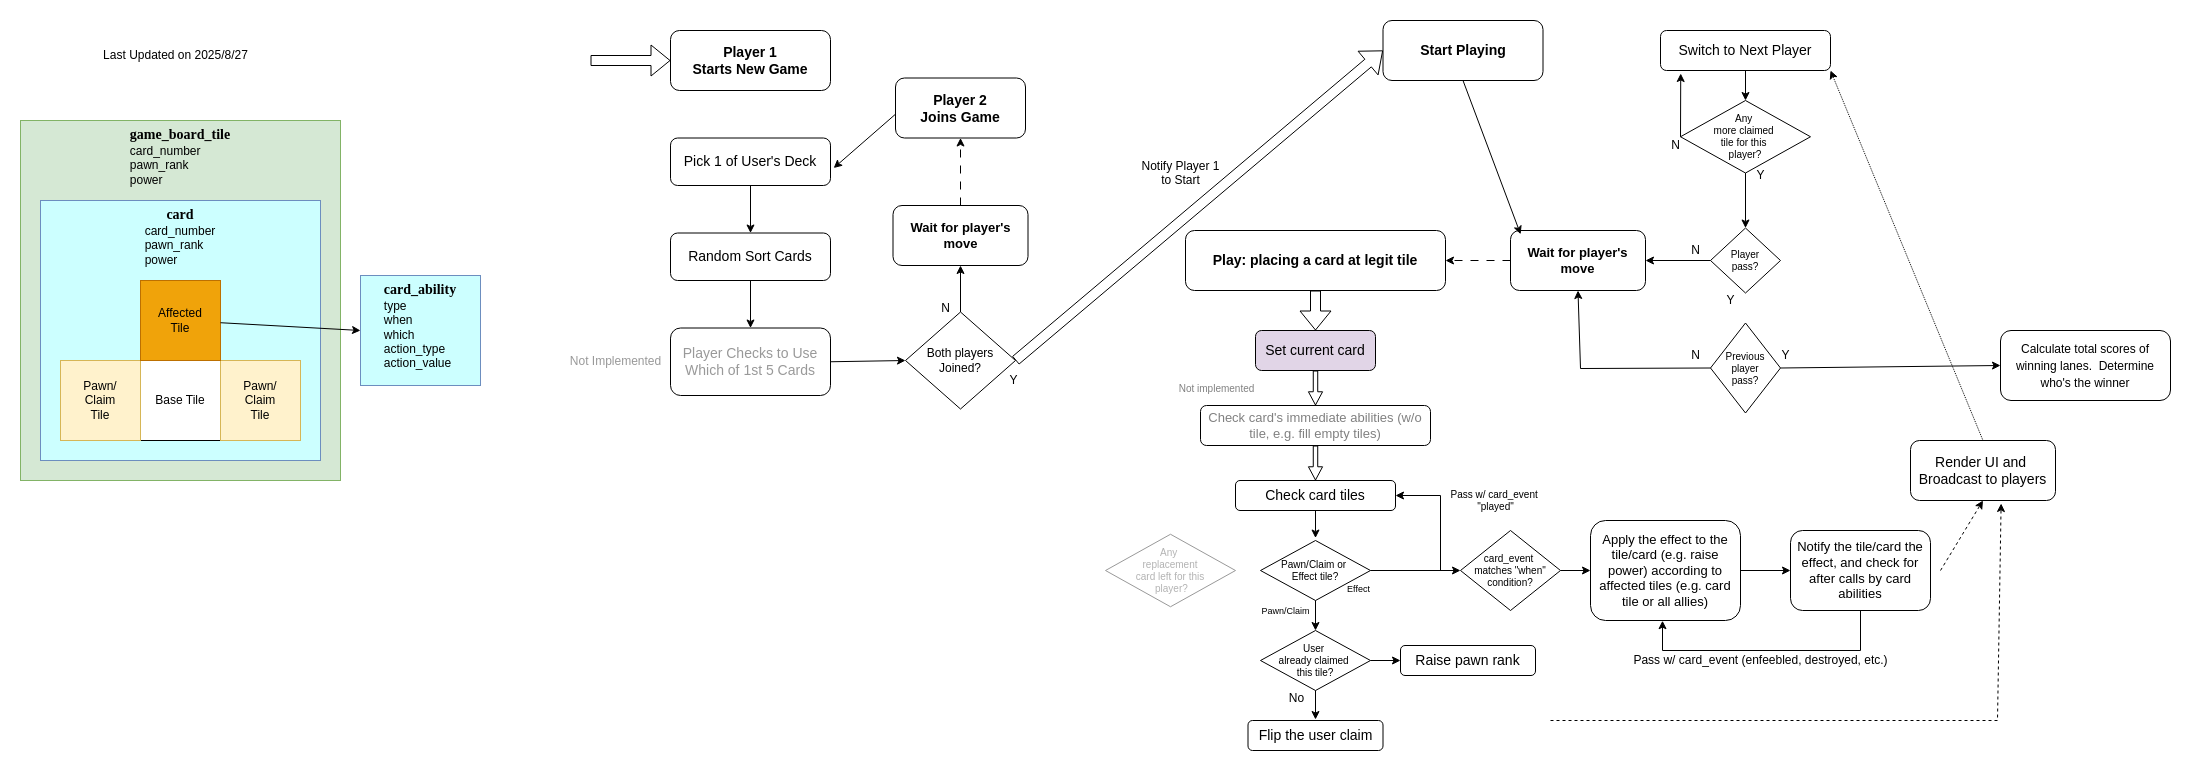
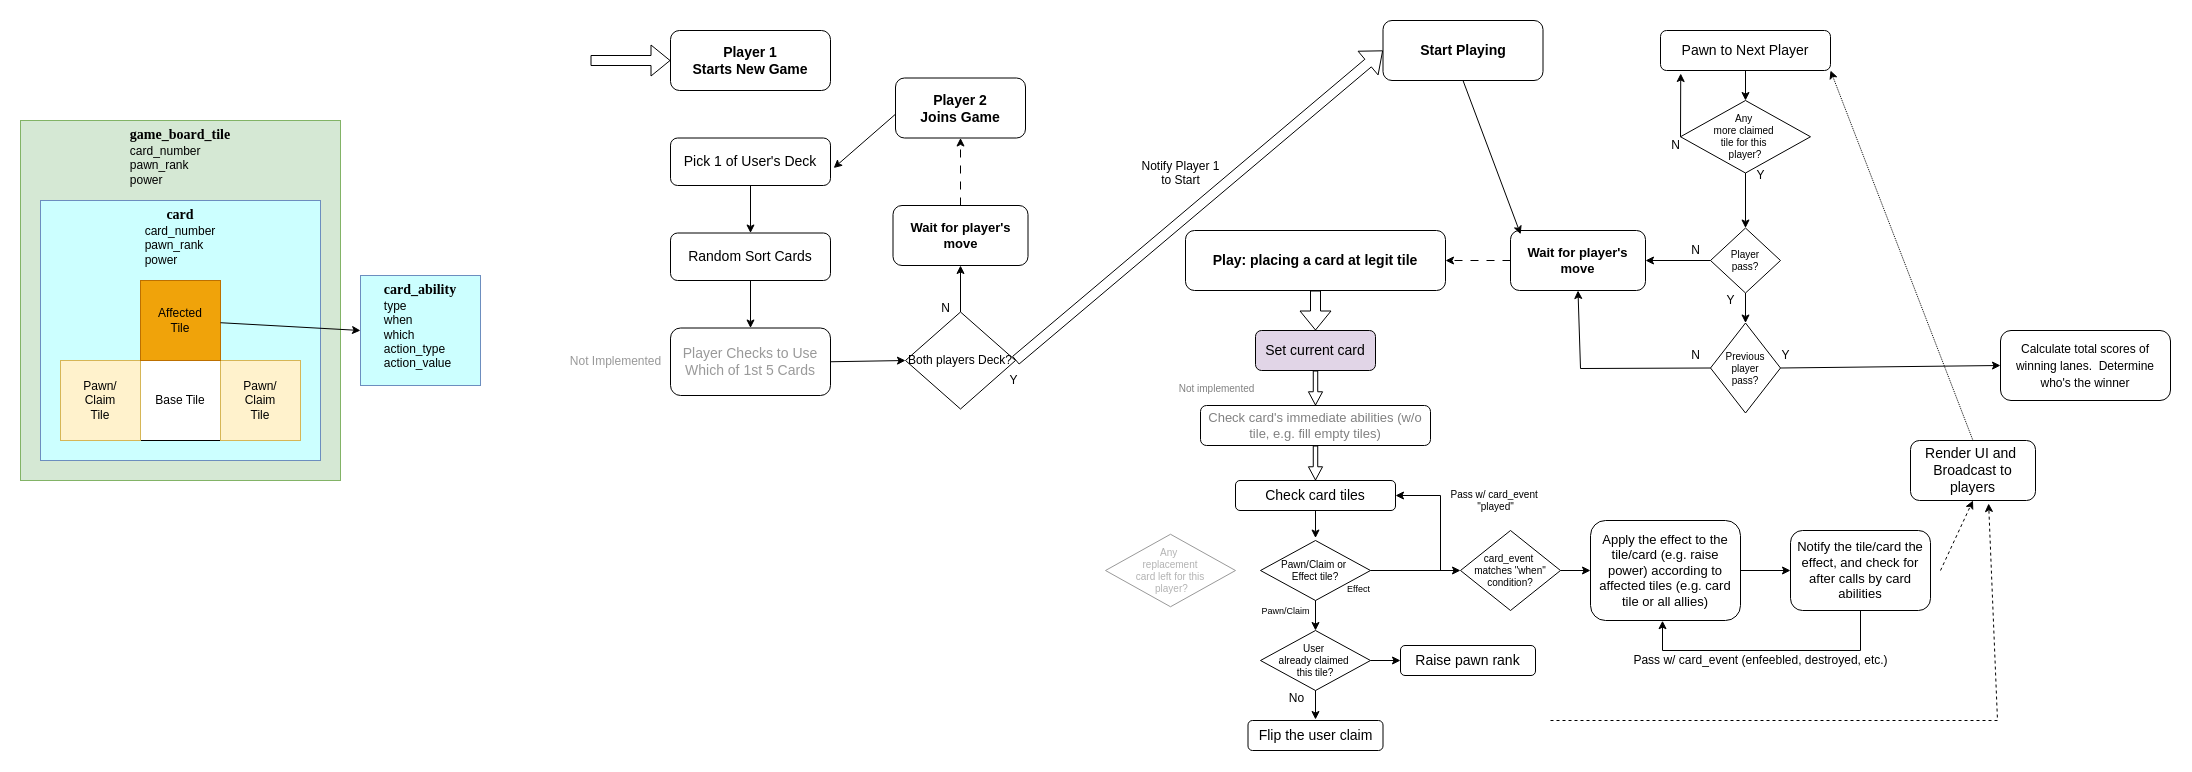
node "Switch to Next Player": label "Switch to Next Player" -> "Pawn to Next Player"
node "Last Updated on 2025/8/27": removed
edge "Player pass?" -> "Previous player pass?": added
node "Both players Joined?": label "Both players Joined?" -> "Both players Deck?"
node "Render UI and Broadcast to players": size 145x60 -> 125x60
